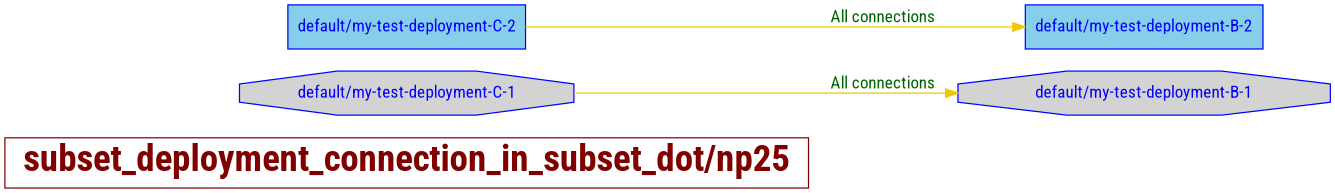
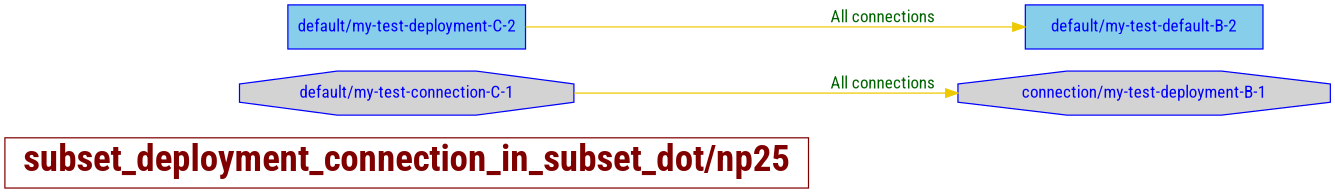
node "default/my-test-deployment-B-2": label "default/my-test-deployment-B-2" -> "default/my-test-default-B-2"
node "default/my-test-deployment-C-1": label "default/my-test-deployment-C-1" -> "default/my-test-connection-C-1"
node "default/my-test-deployment-B-1": label "default/my-test-deployment-B-1" -> "connection/my-test-deployment-B-1"
